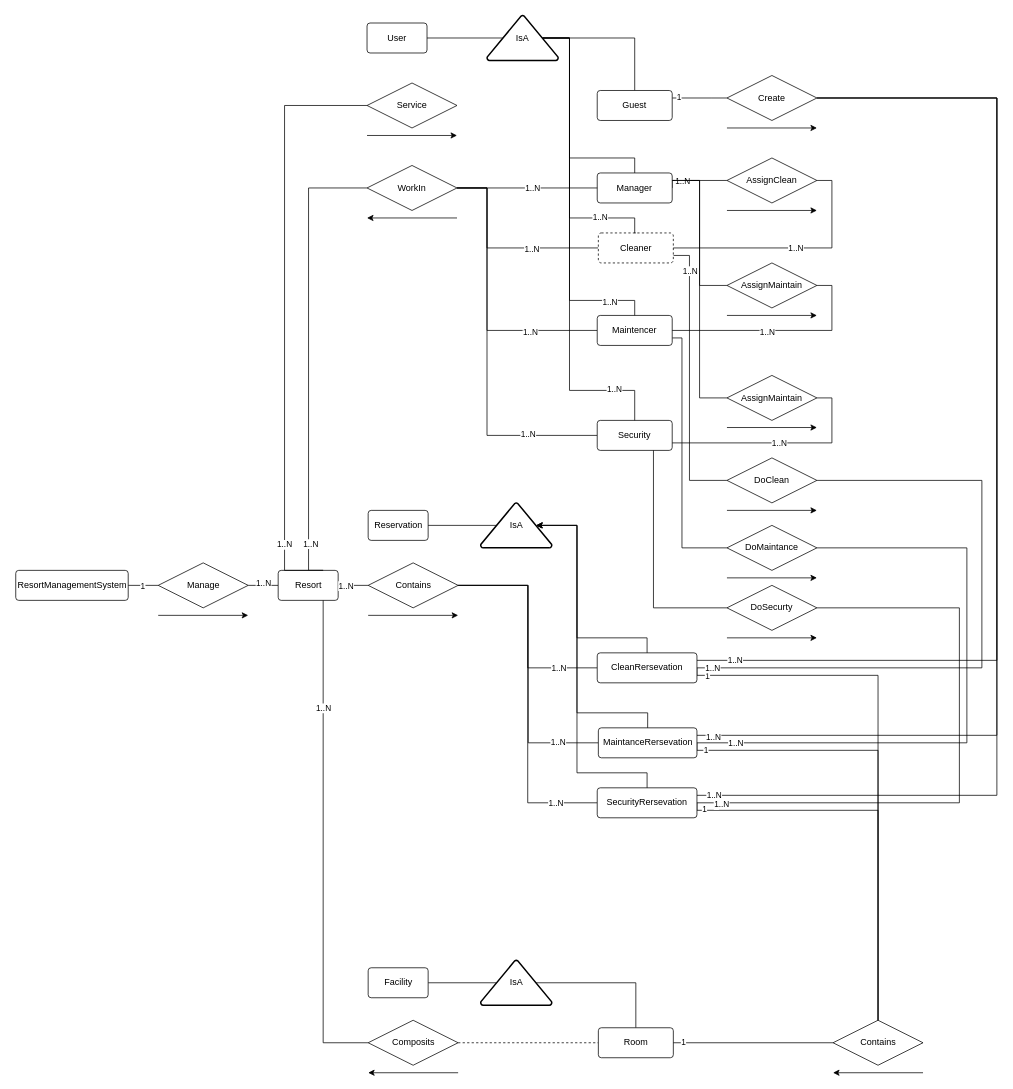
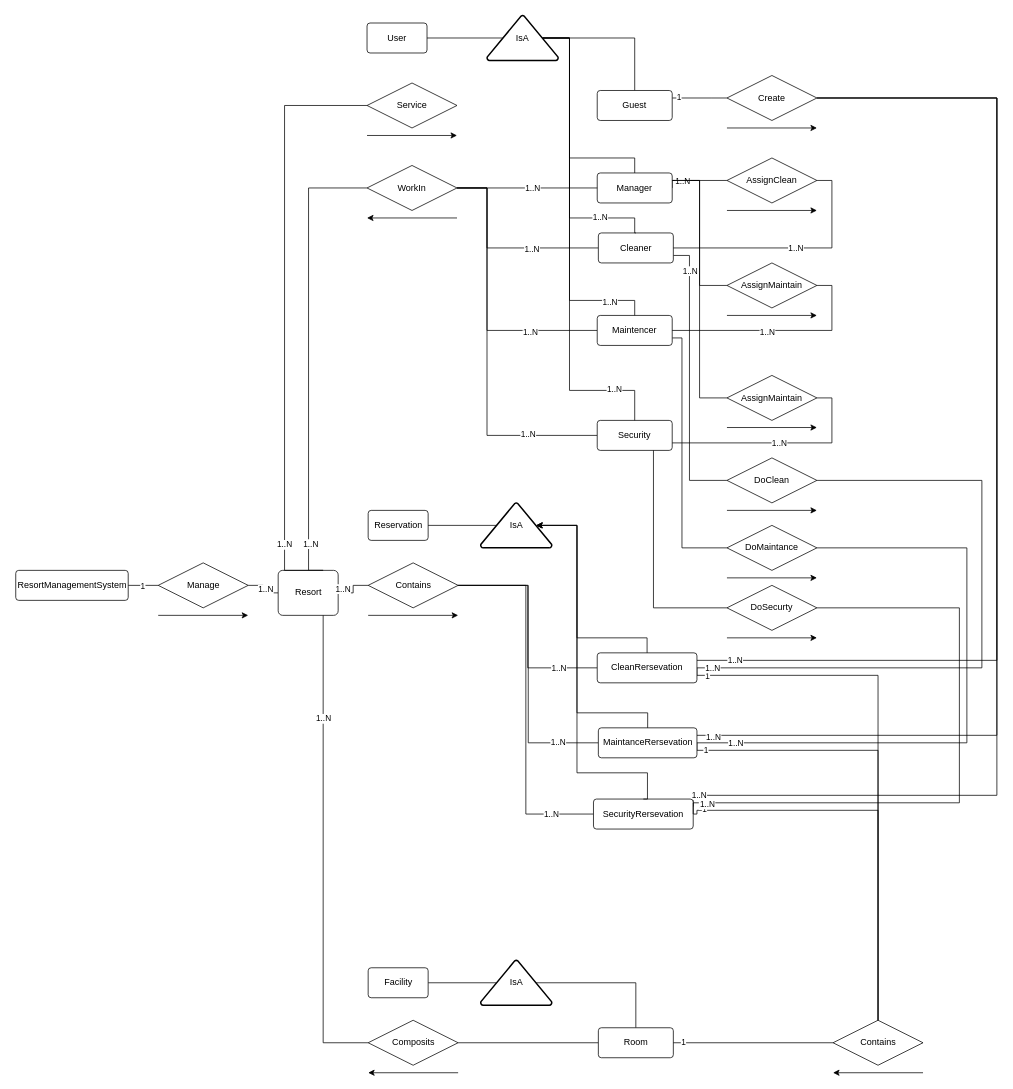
node "Cleaner": style dashed -> solid
node "Resort": size 60x30 -> 60x45
node "SecurityRersevation": moved (647, 803) -> (644, 814)
edge "Composits" -- "Room": style dashed -> solid
